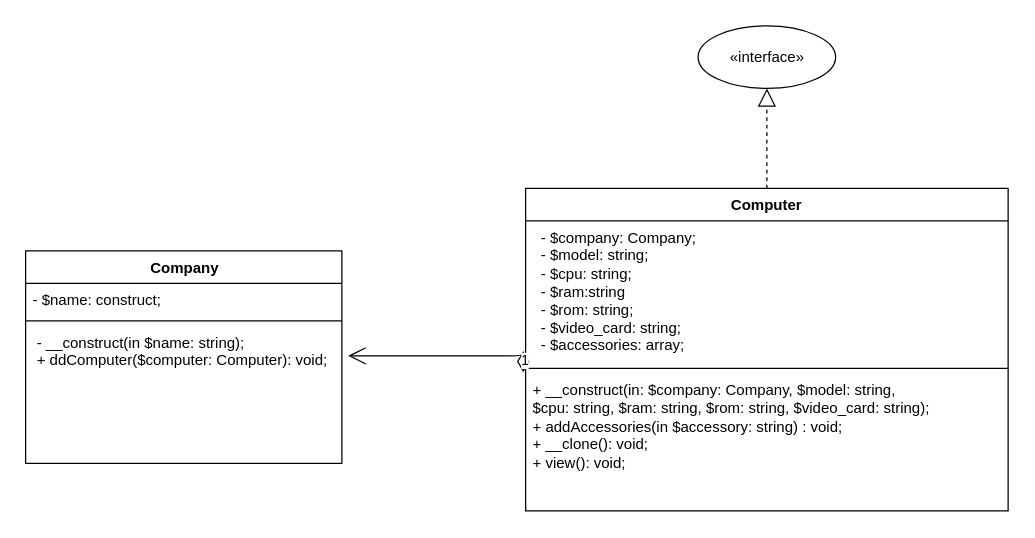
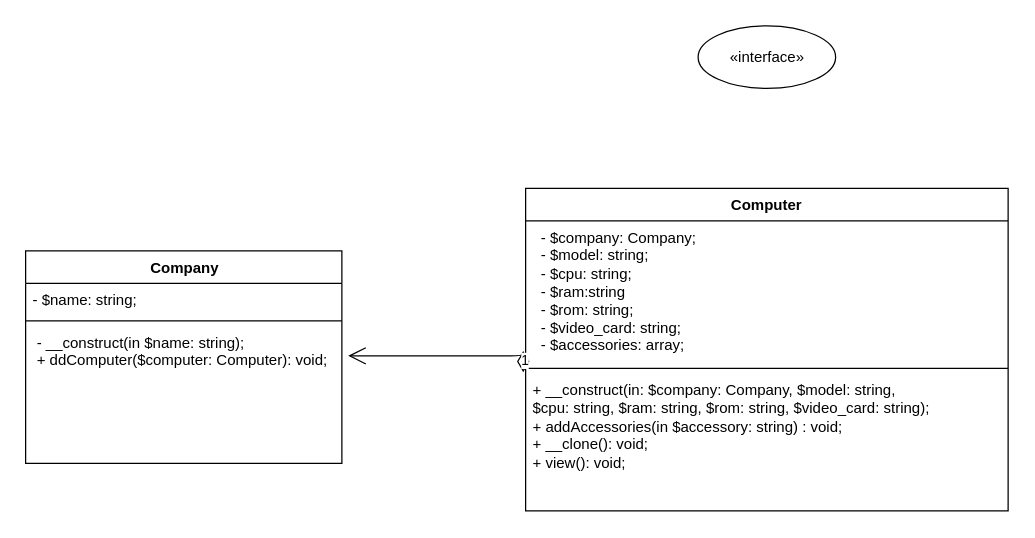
edge "Computer" -> "«interface»": removed
node "- $name: construct;": label "- $name: construct;" -> "- $name: string;"
